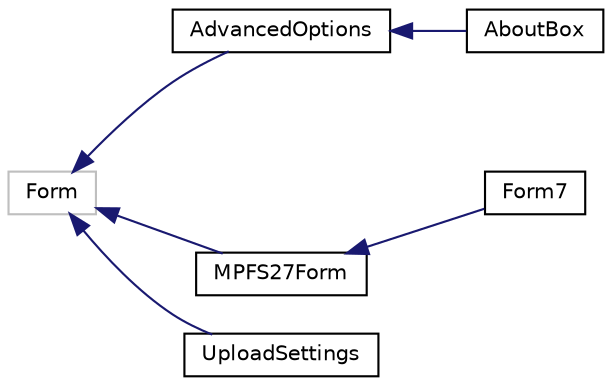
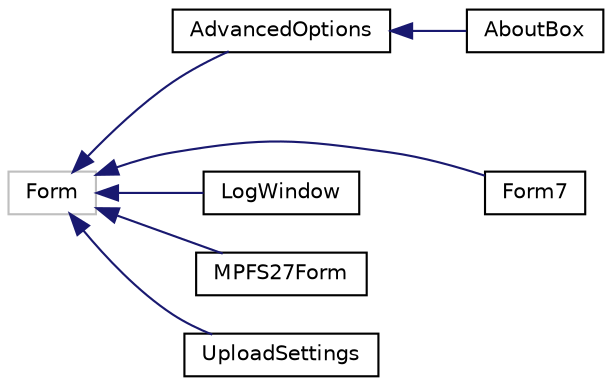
node "LogWindow": added
edge "Form7" -> "MPFS27Form": now "Form7" -> "Form"
